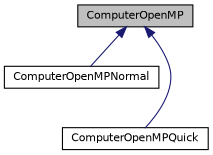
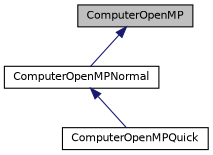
edge "ComputerOpenMPQuick" -> "ComputerOpenMP": now "ComputerOpenMPQuick" -> "ComputerOpenMPNormal"
